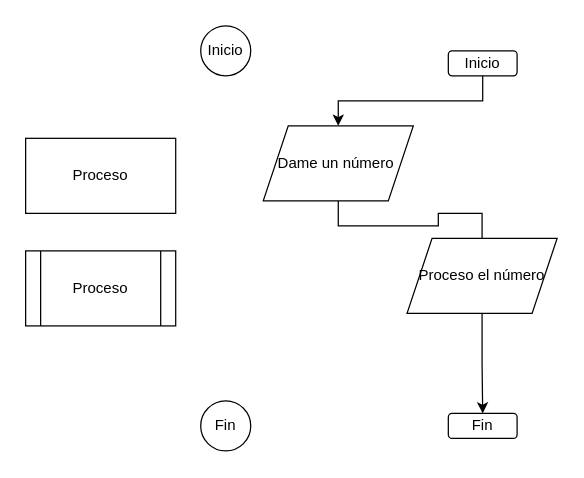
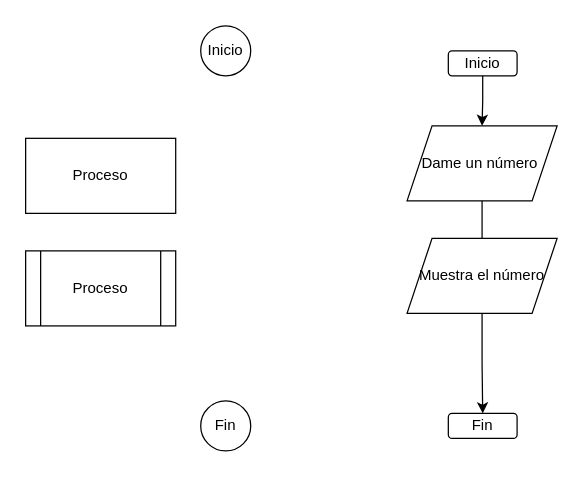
node "Dame un número": moved (338, 163) -> (482, 163)
node "Proceso el número": label "Proceso el número" -> "Muestra el número"
